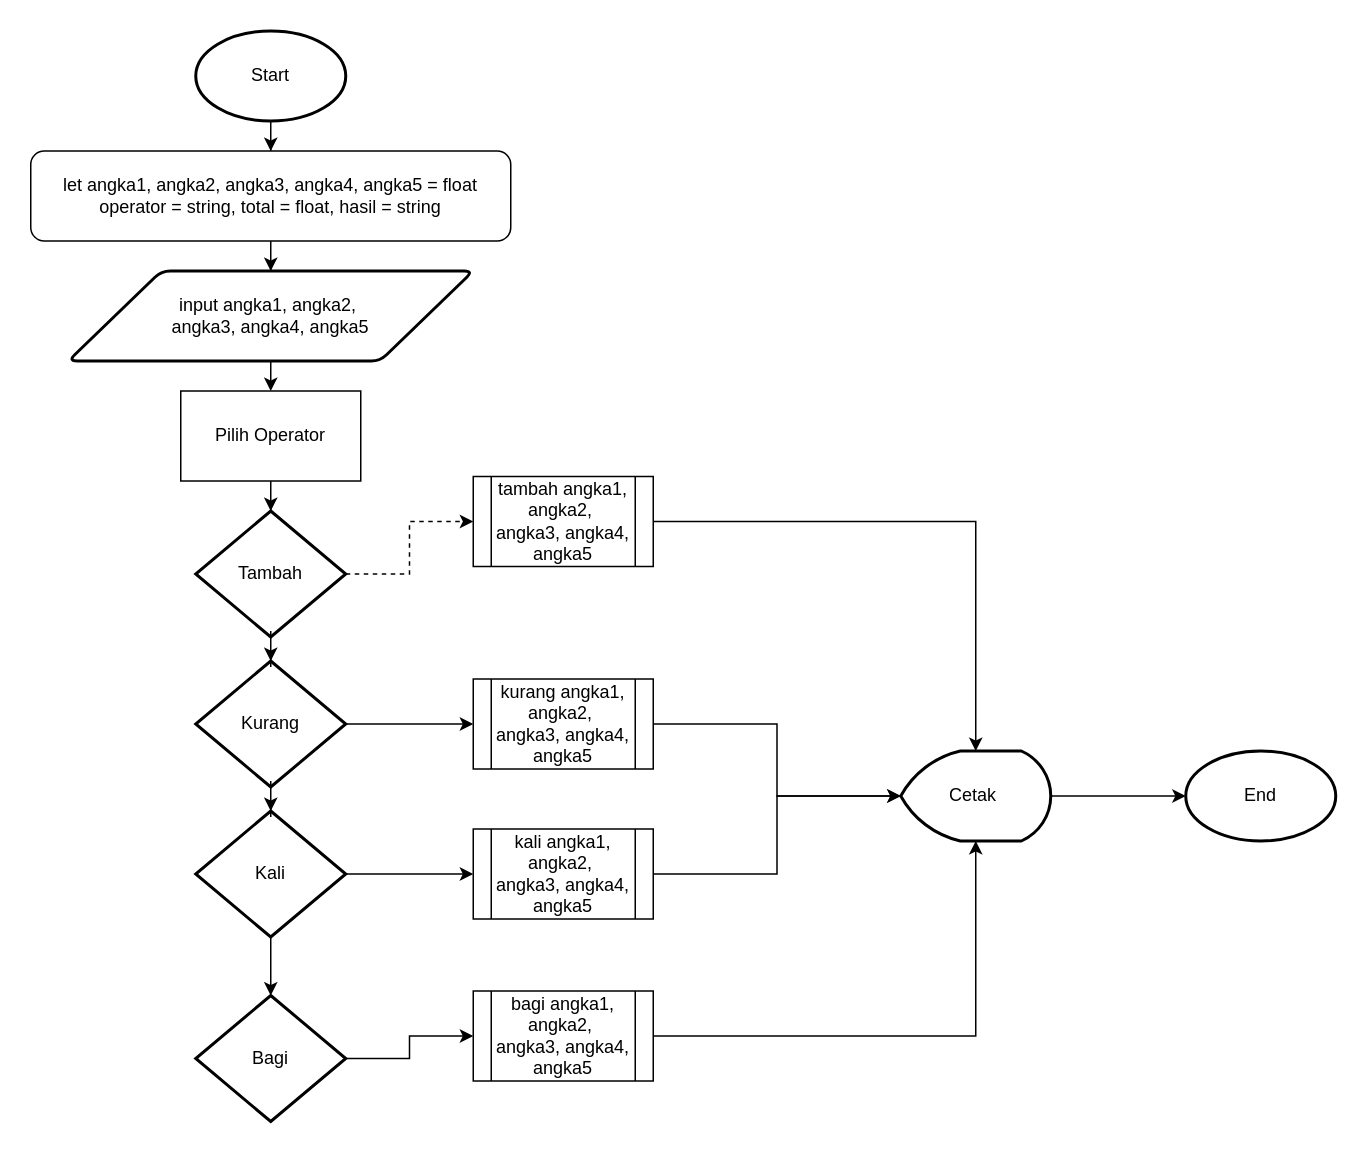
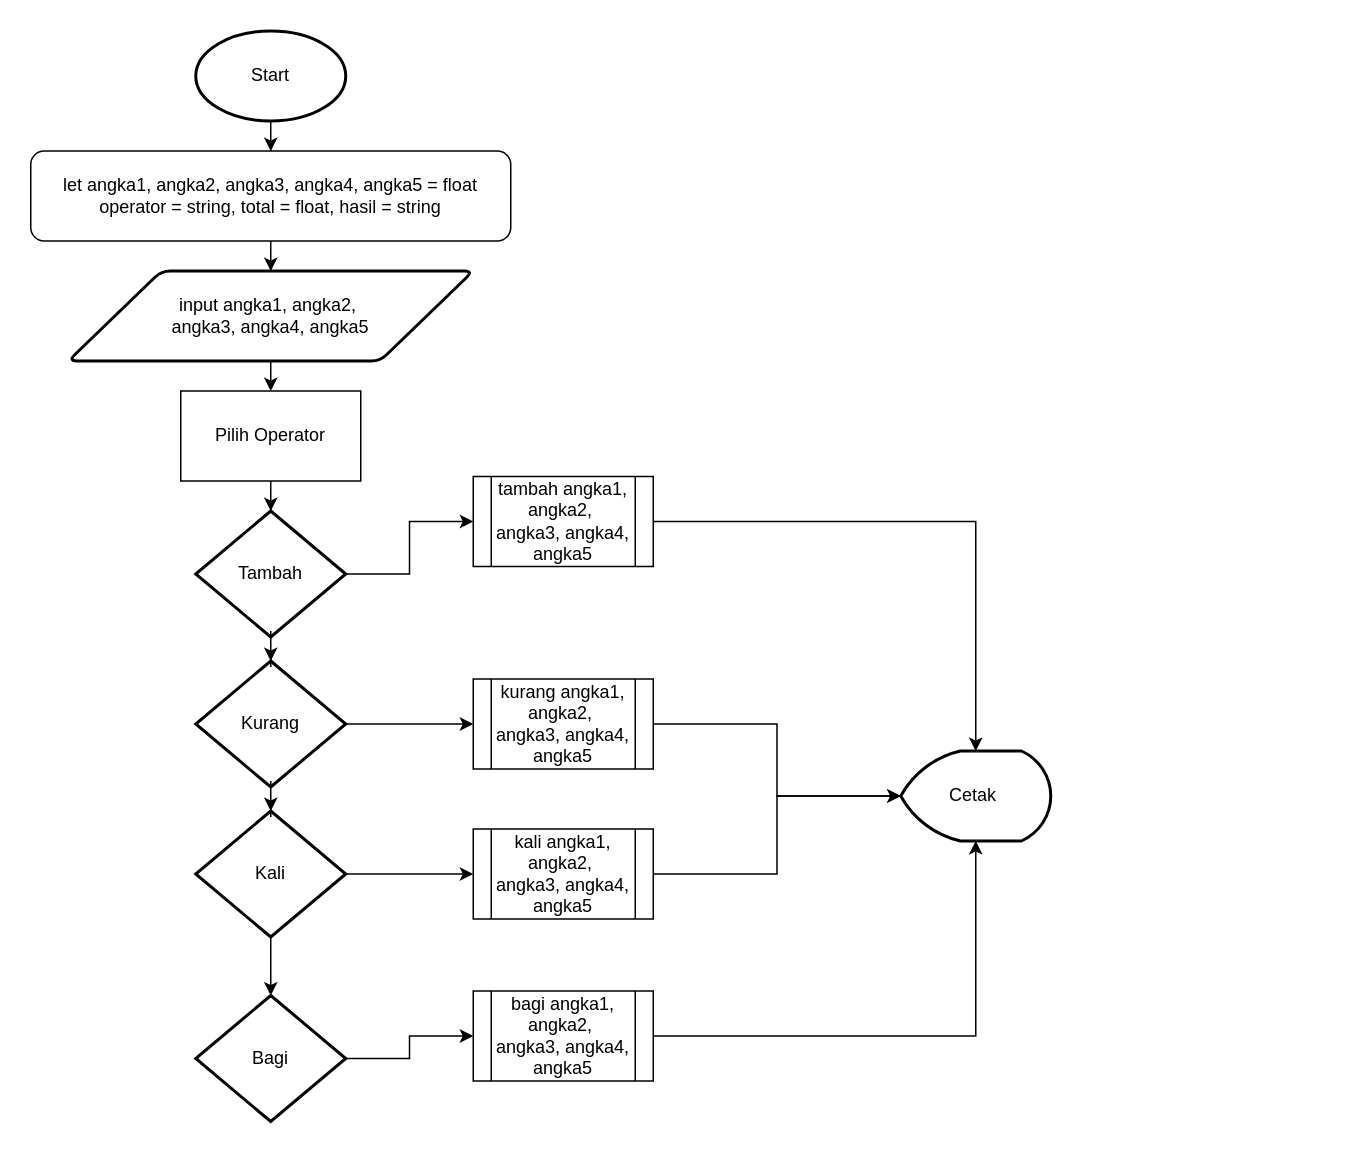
edge "Tambah" -> "tambah angka1, angka2, angka3, angka4, angka5": style dashed -> solid
edge "Cetak" -> "End": removed
node "End": removed
